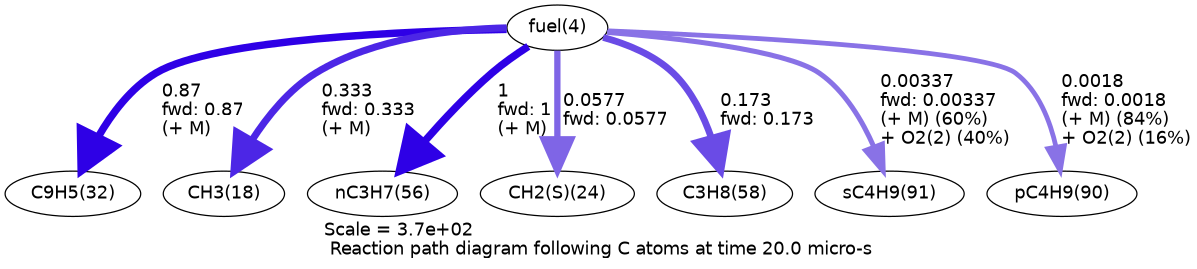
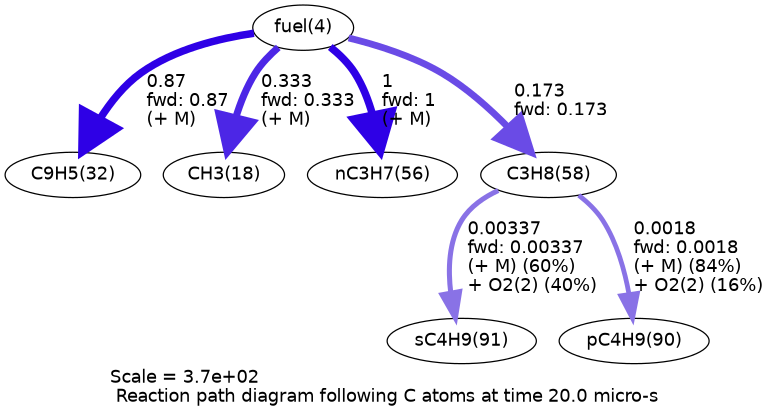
edge "fuel(4)" -> "pC4H9(90)": now "C3H8(58)" -> "pC4H9(90)"
edge "fuel(4)" -> "sC4H9(91)": now "C3H8(58)" -> "sC4H9(91)"
node "CH2(S)(24)": removed
